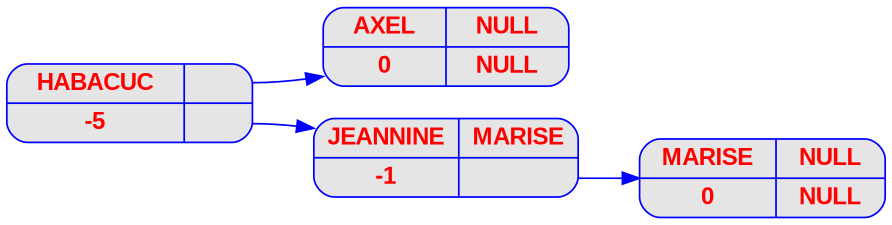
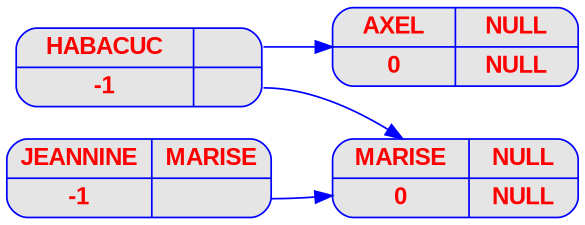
node "HABACUC": text "-5" -> "-1"
edge "HABACUC" -> "JEANNINE": now "HABACUC" -> "MARISE"
